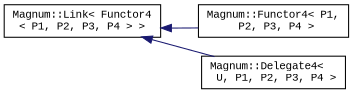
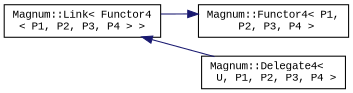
edge "Magnum::Functor4< P1, P2, P3, P4 >" -> "Magnum::Link< Functor4 < P1, P2, P3, P4 > >": reversed
